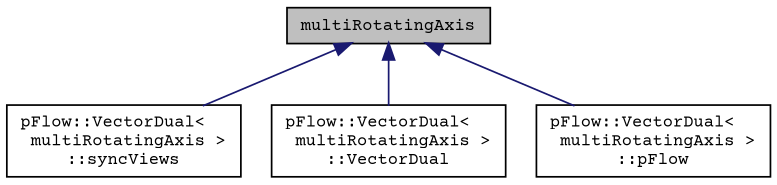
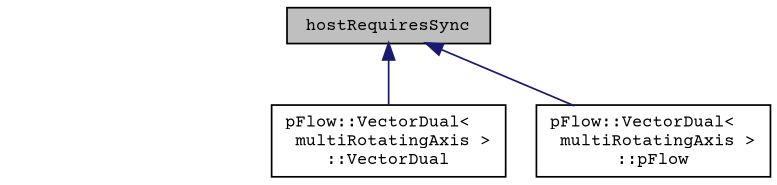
node "multiRotatingAxis": label "multiRotatingAxis" -> "hostRequiresSync"
node "pFlow::VectorDual< multiRotatingAxis > ::syncViews": removed
